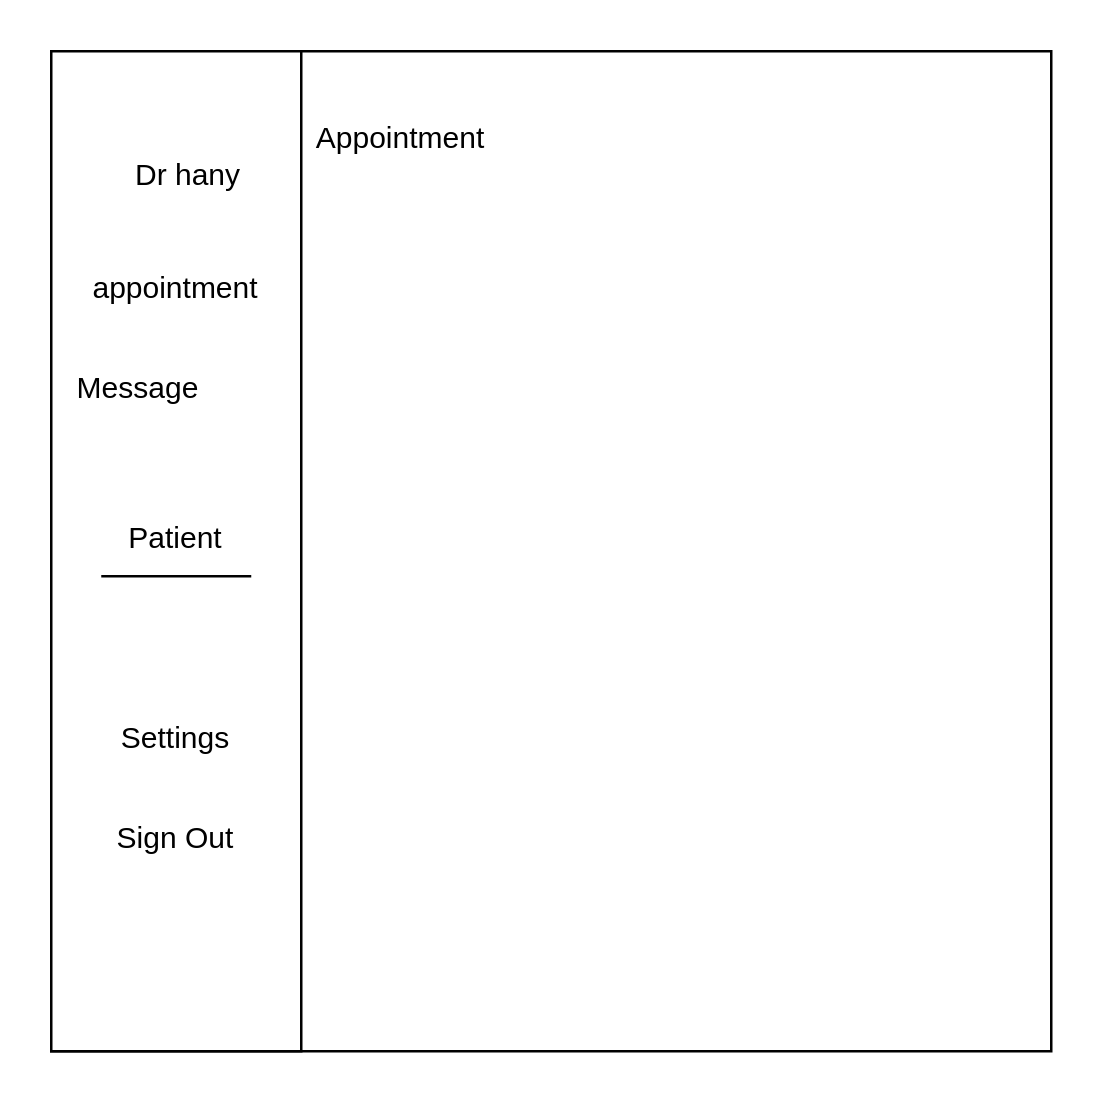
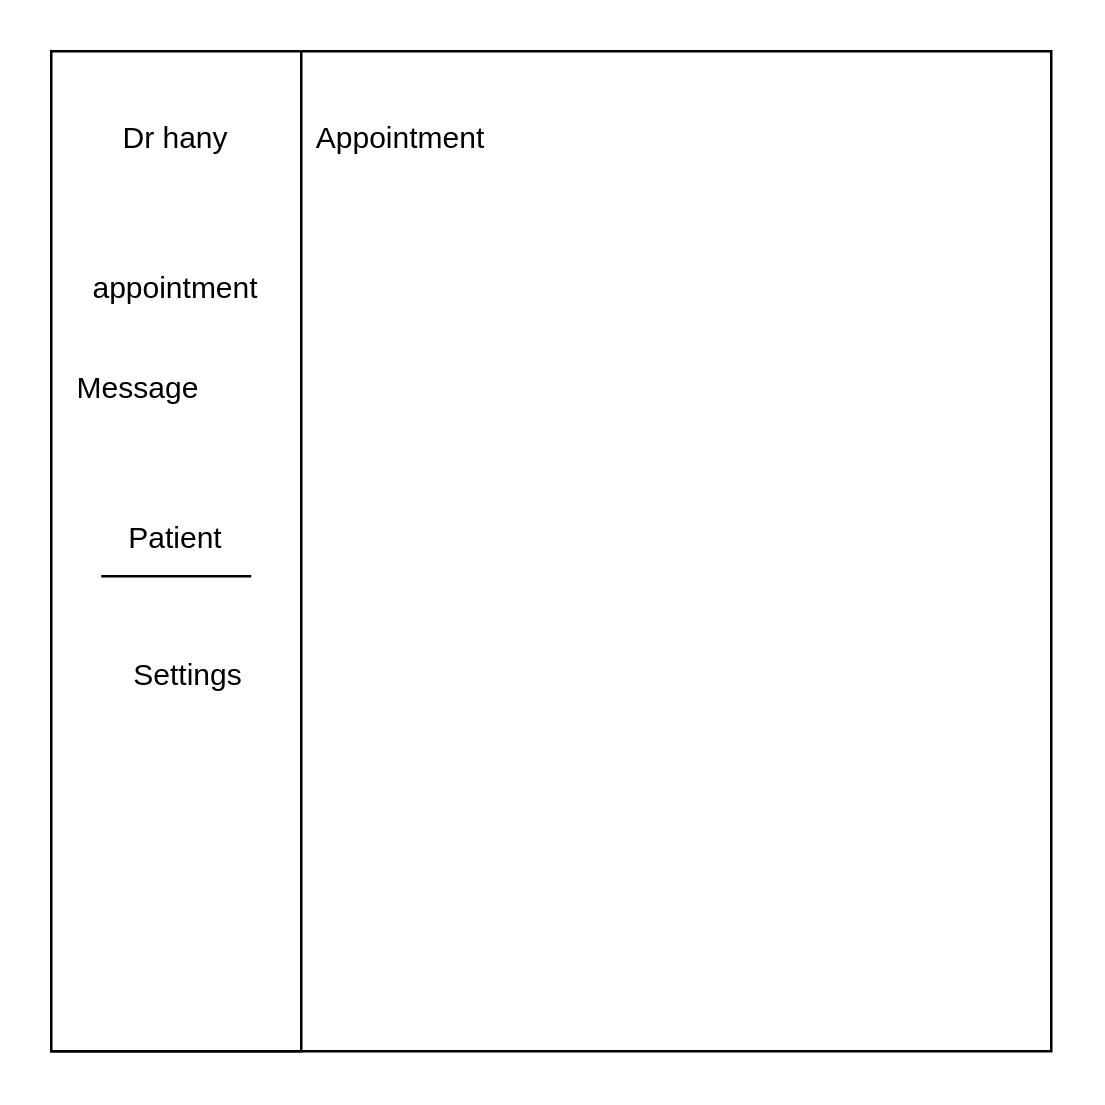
node "Dr hany": moved (189, 176) -> (176, 139)
node "Settings": moved (176, 739) -> (189, 676)
node "Sign Out": removed
